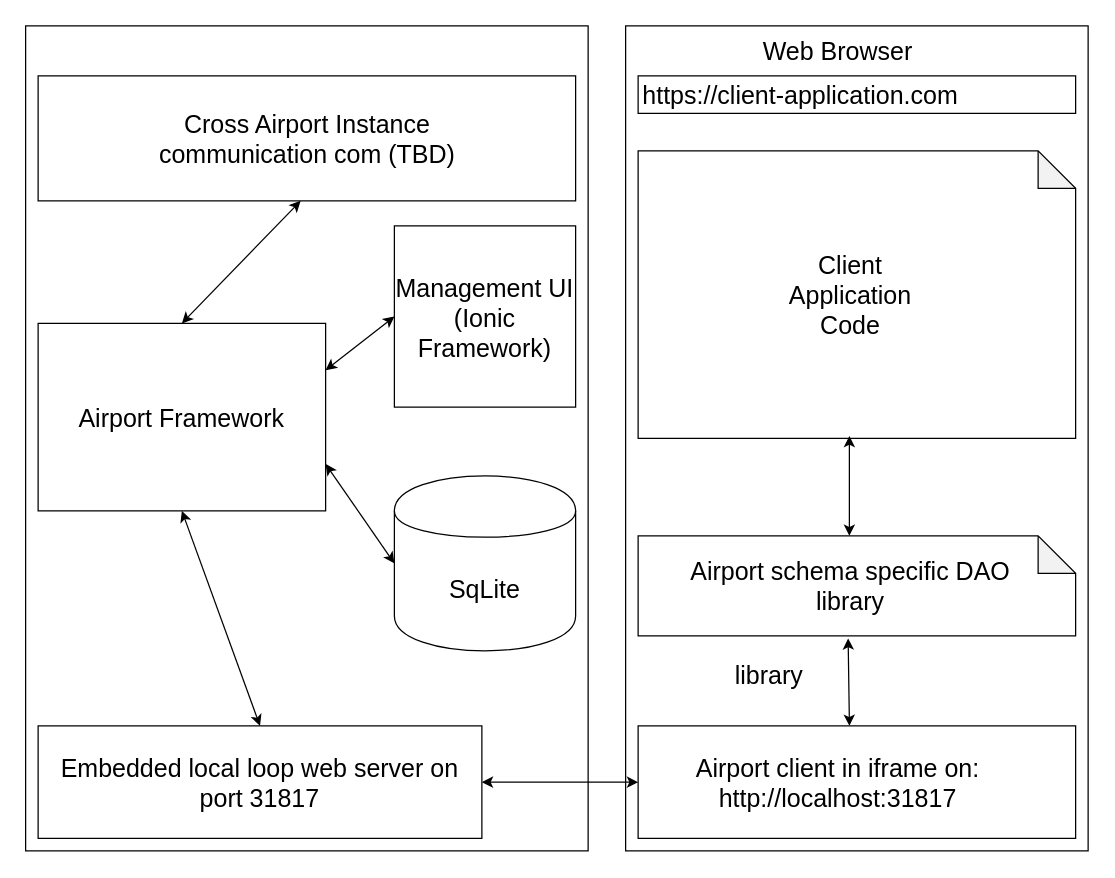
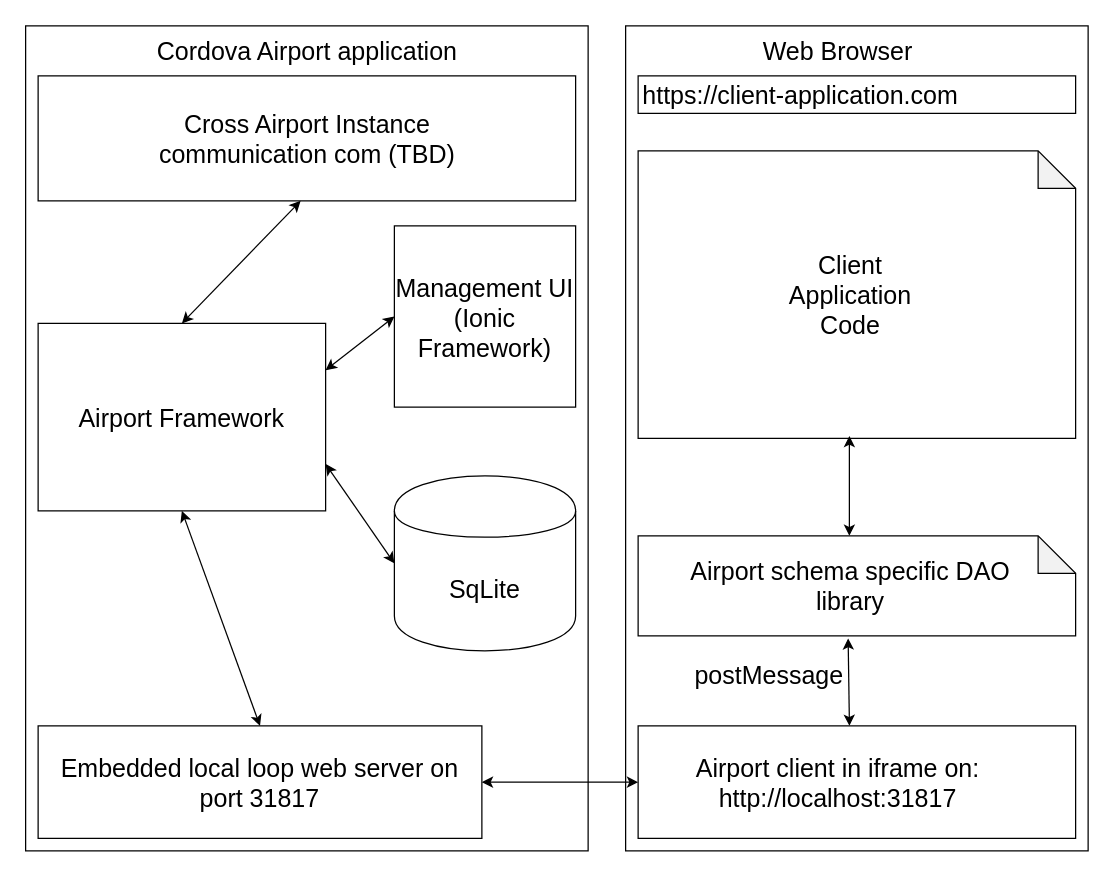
node "Cordova Airport application": added
node "library": label "library" -> "postMessage"
